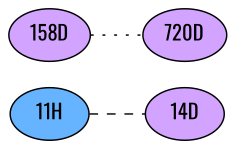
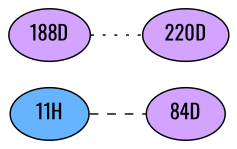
node "158D": label "158D" -> "188D"
node "720D": label "720D" -> "220D"
node "14D": label "14D" -> "84D"
